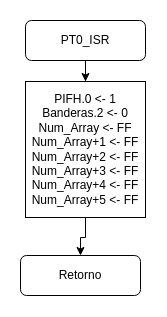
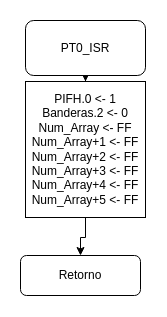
node "PT0_ISR": size 120x40 -> 120x55
